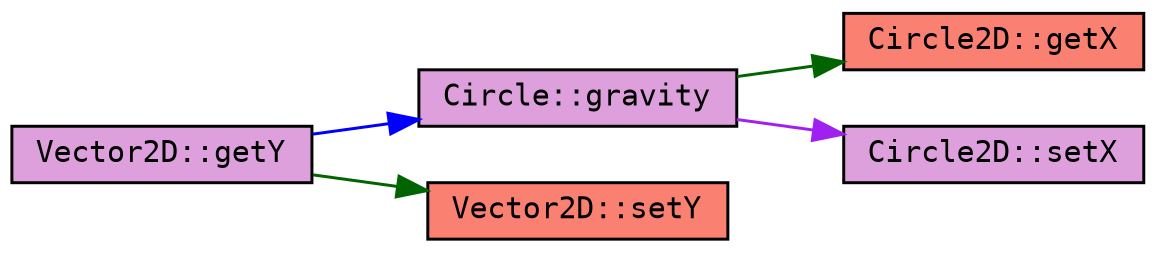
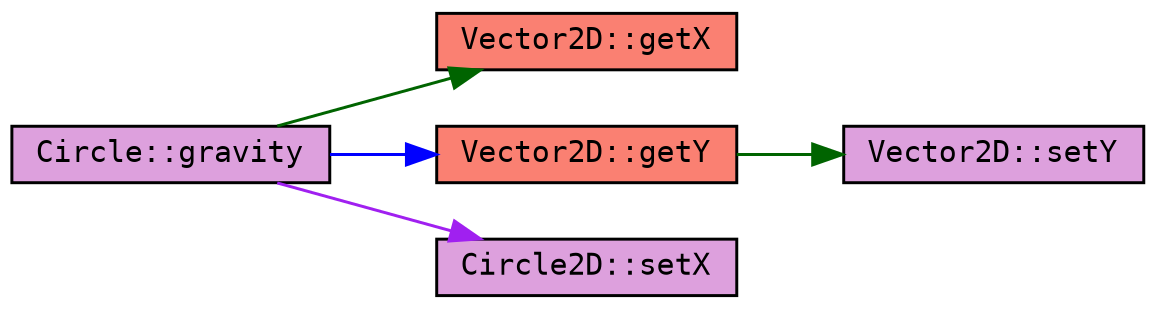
node "Circle2D::getX": label "Circle2D::getX" -> "Vector2D::getX"
edge "Vector2D::getY" -> "Circle::gravity": reversed
node "Vector2D::getY": fillcolor plum -> salmon
node "Vector2D::setY": fillcolor salmon -> plum
